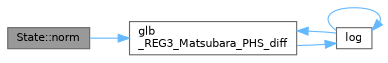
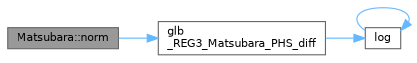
edge "log" -> "glb _REG3_Matsubara_PHS_diff": removed
node "State::norm": label "State::norm" -> "Matsubara::norm"
